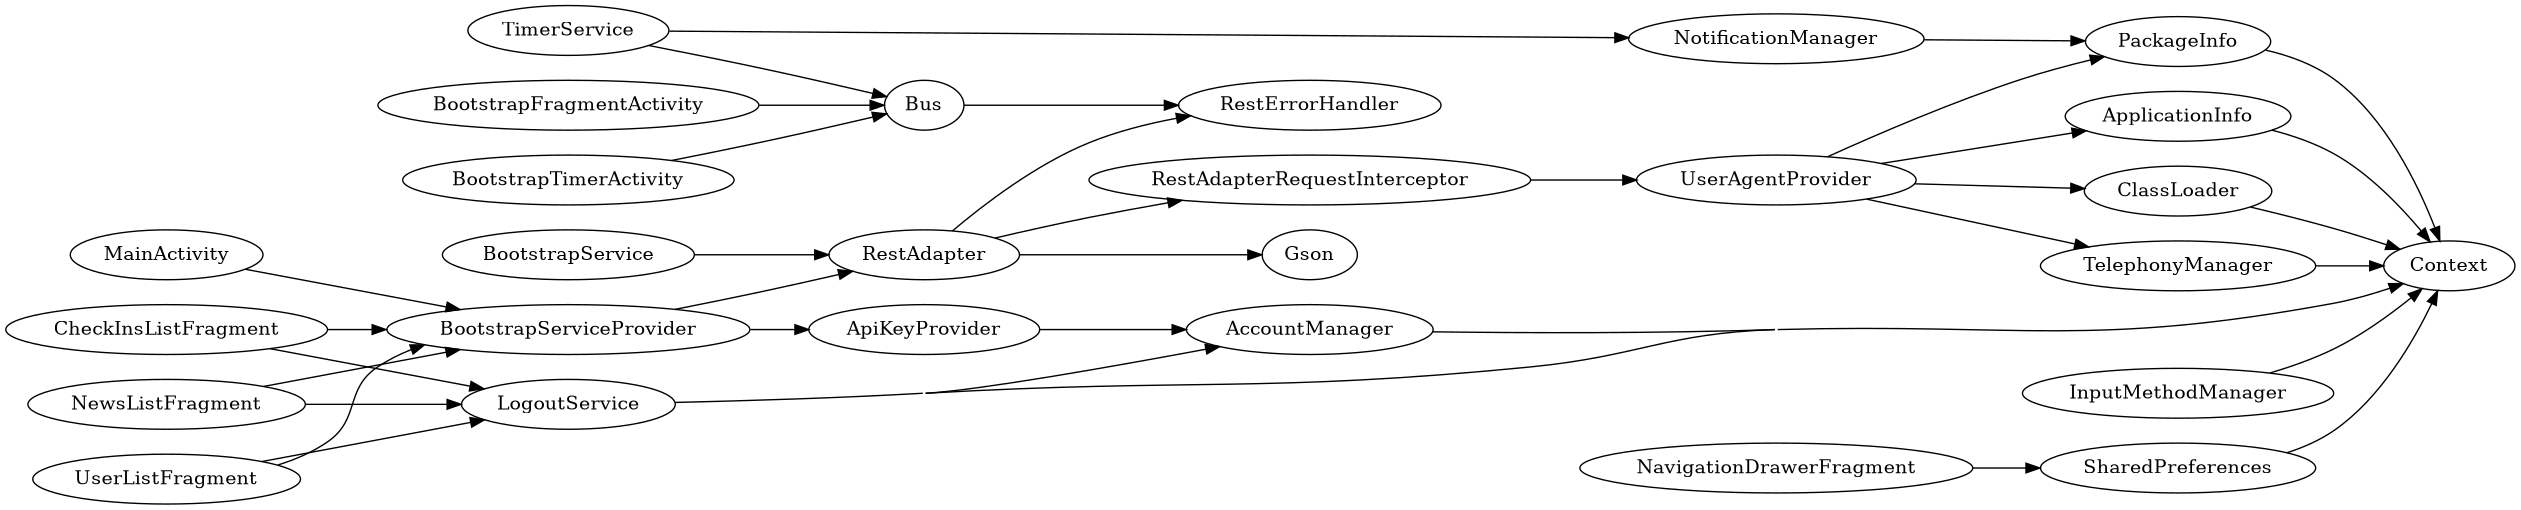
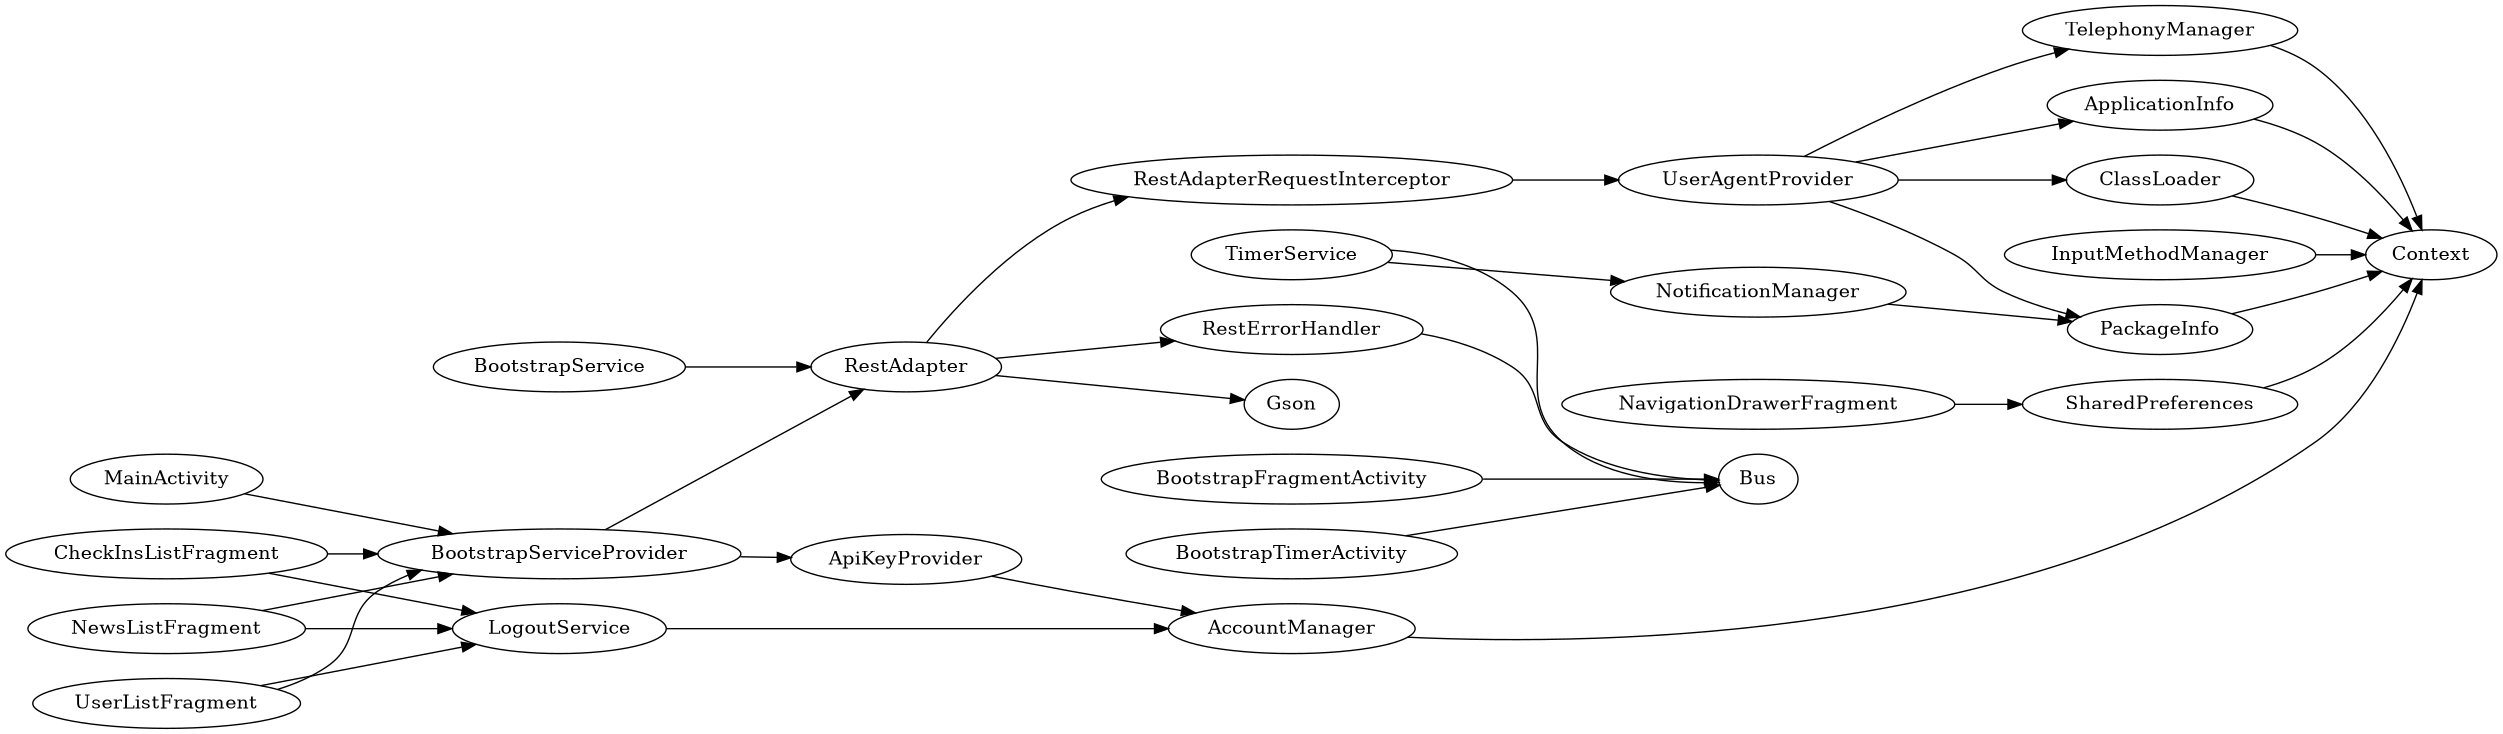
edge "Bus" -> "RestErrorHandler": reversed
edge "LogoutService" -> "Context": removed
